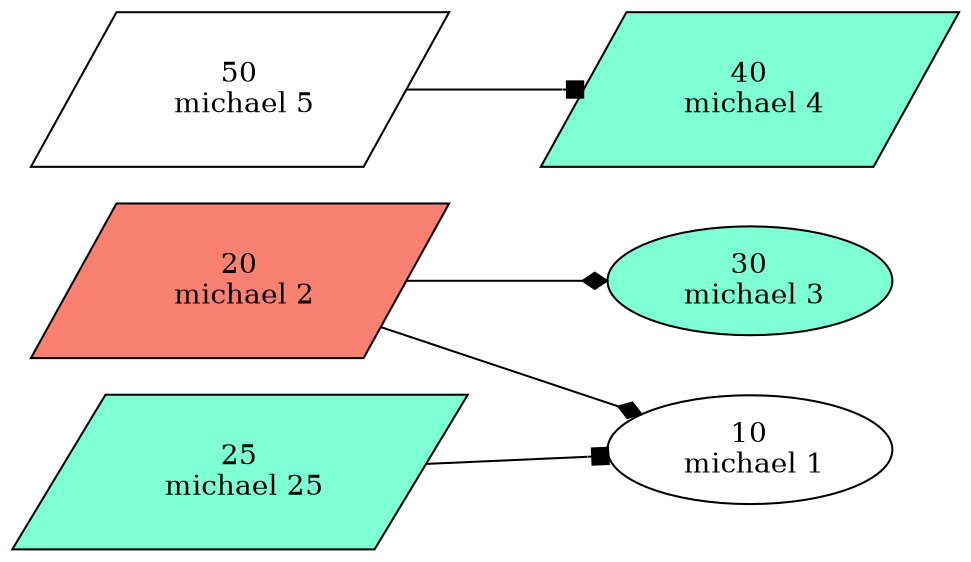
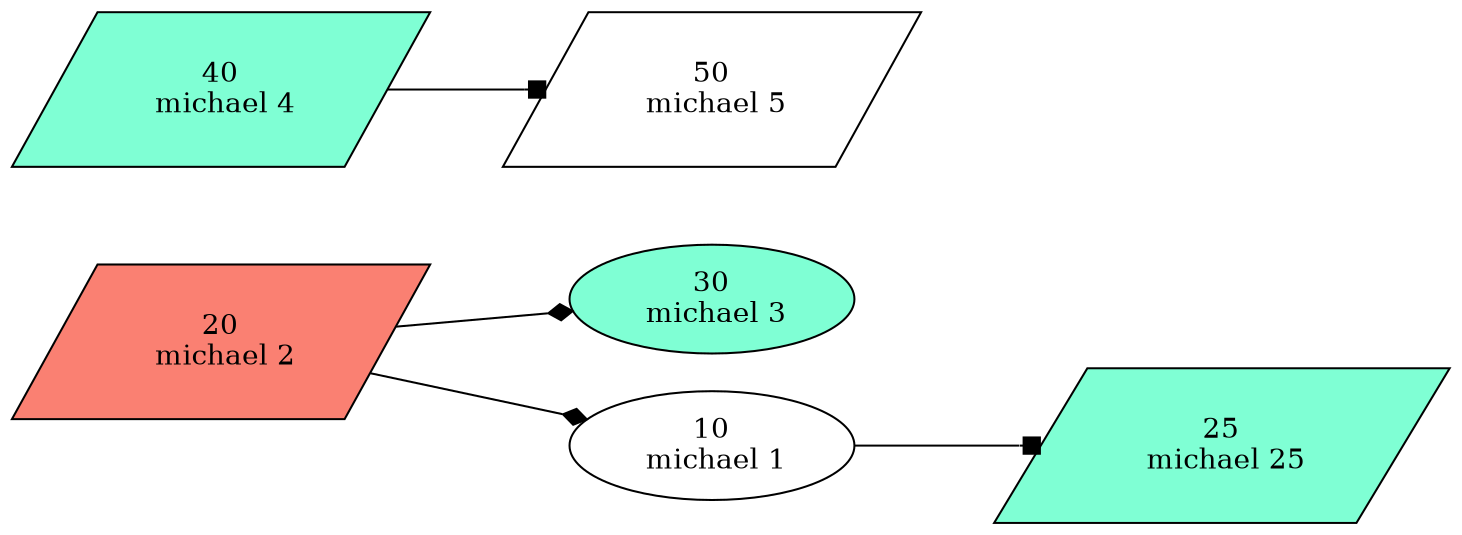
edge "50 michael 5" -> "40 michael 4": reversed
edge "25 michael 25" -> "10 michael 1": reversed
